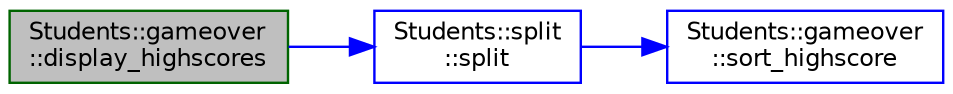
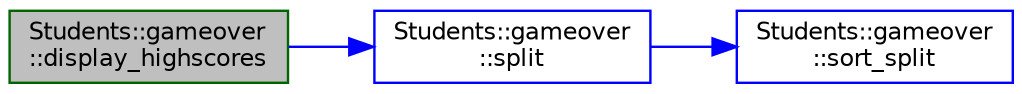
node "Students::split ::split": label "Students::split ::split" -> "Students::gameover ::split"
node "Students::gameover ::sort_highscore": label "Students::gameover ::sort_highscore" -> "Students::gameover ::sort_split"
